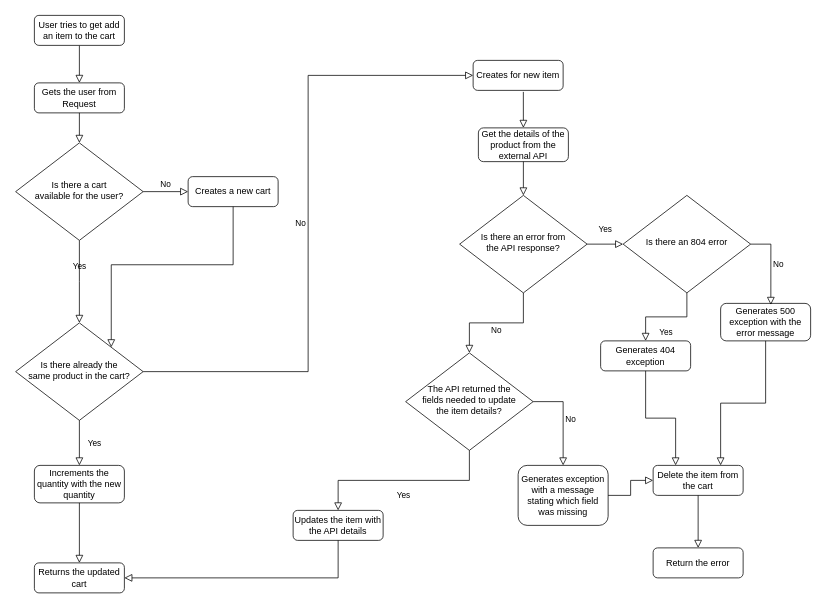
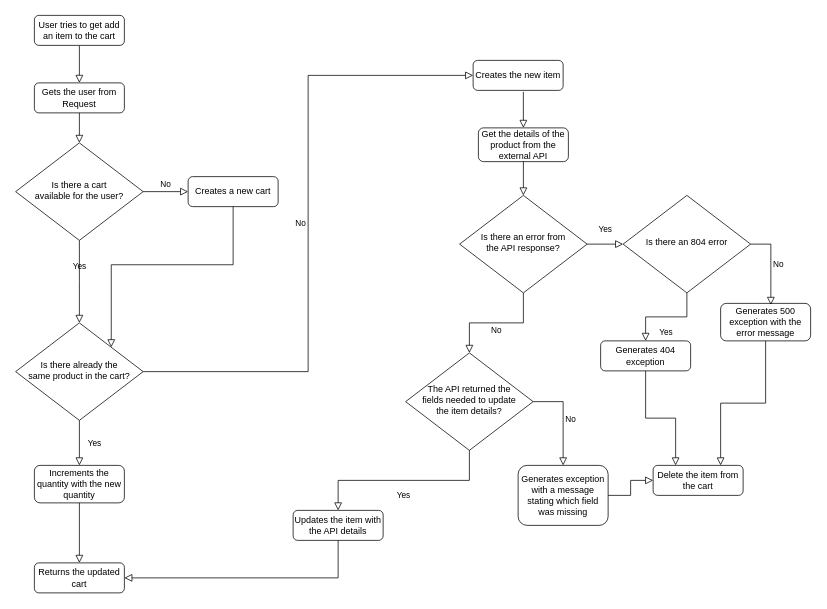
node "Creates for new item": label "Creates for new item" -> "Creates the new item"
edge "Delete the item from the cart" -> "Return the error": removed
node "Return the error": removed
